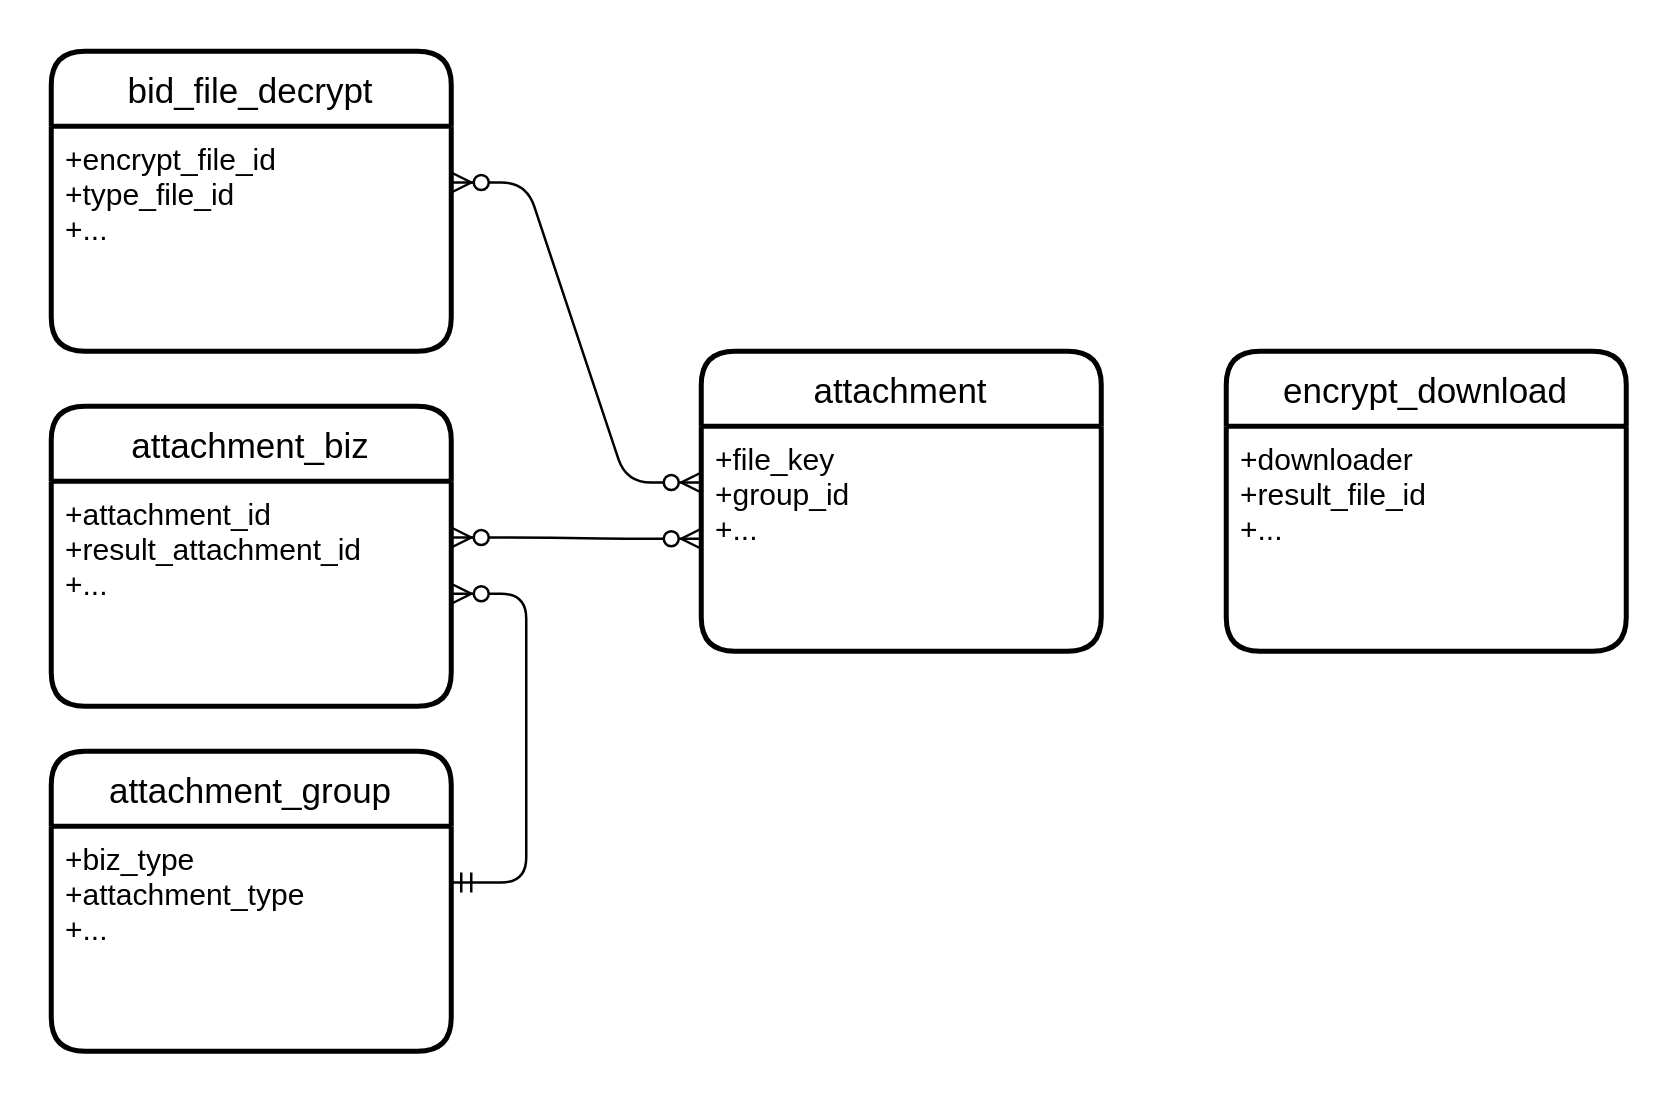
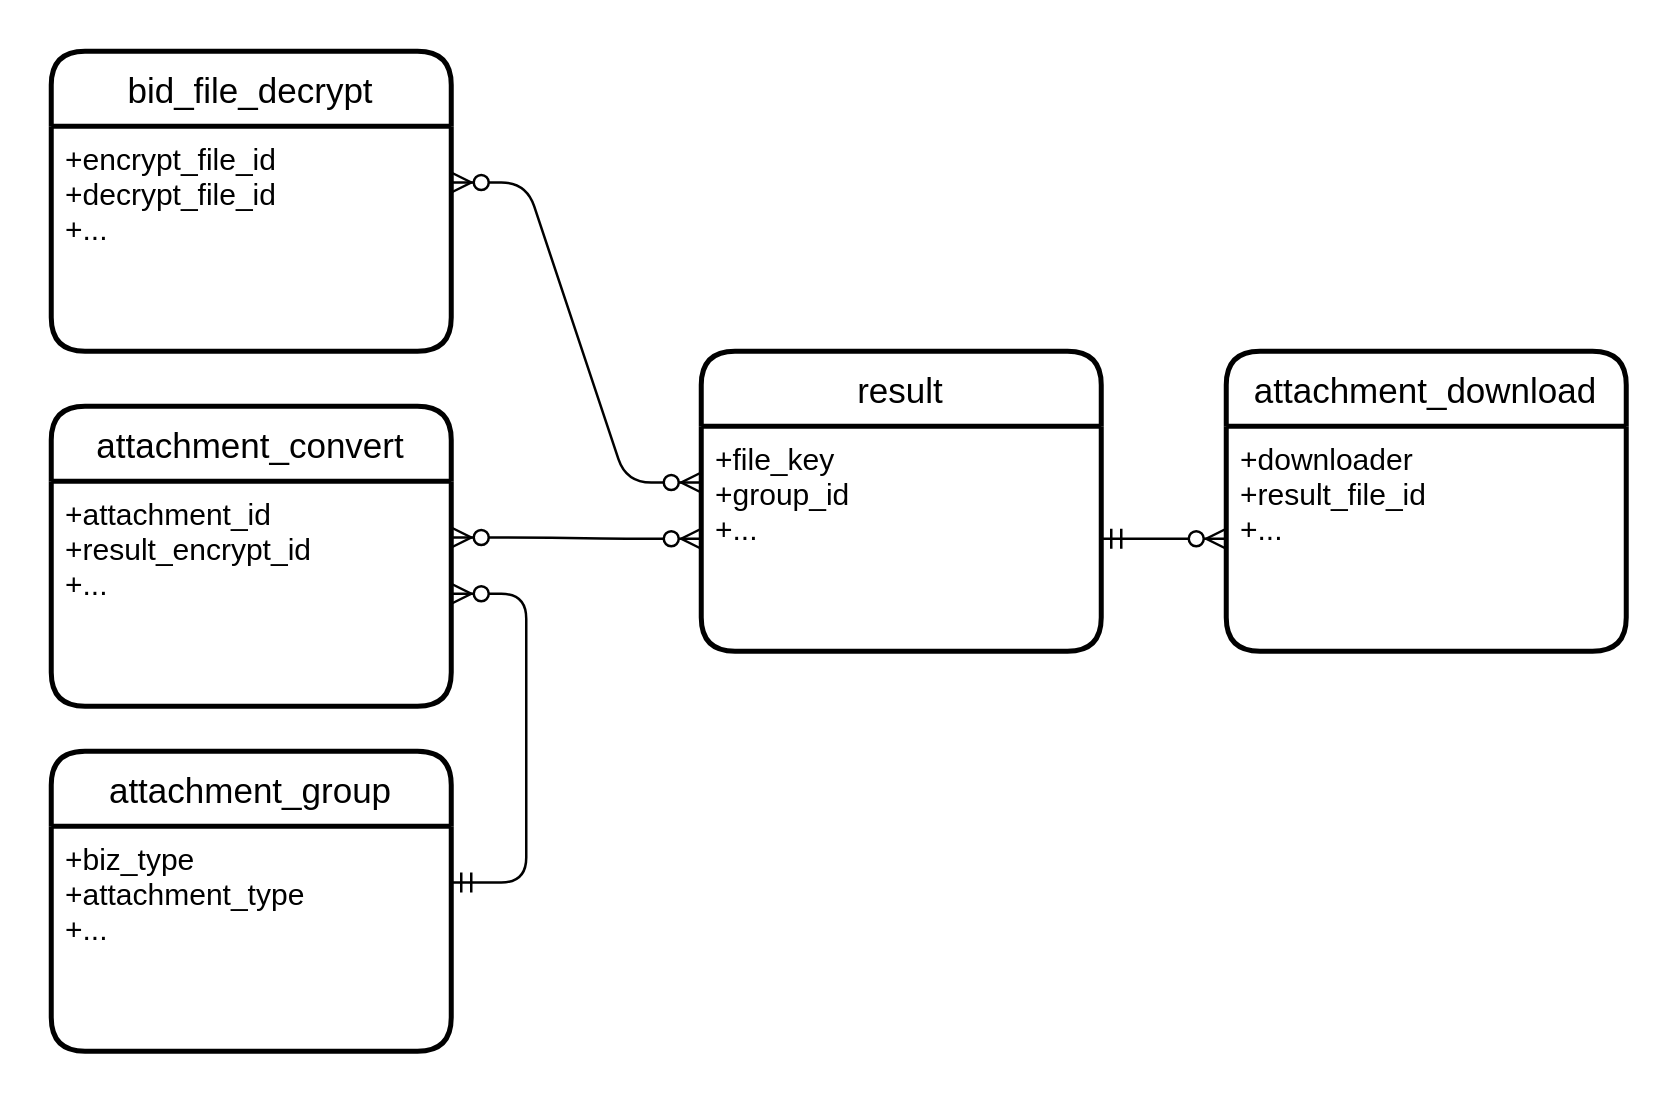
node "+encrypt_file_id +type_file_id +...": label "+encrypt_file_id +type_file_id +..." -> "+encrypt_file_id +decrypt_file_id +..."
node "attachment": label "attachment" -> "result"
node "encrypt_download": label "encrypt_download" -> "attachment_download"
node "attachment_biz": label "attachment_biz" -> "attachment_convert"
node "+attachment_id +result_attachment_id +...": label "+attachment_id +result_attachment_id +..." -> "+attachment_id +result_encrypt_id +..."
edge "+file_key +group_id +..." -- "+downloader +result_file_id +...": added
